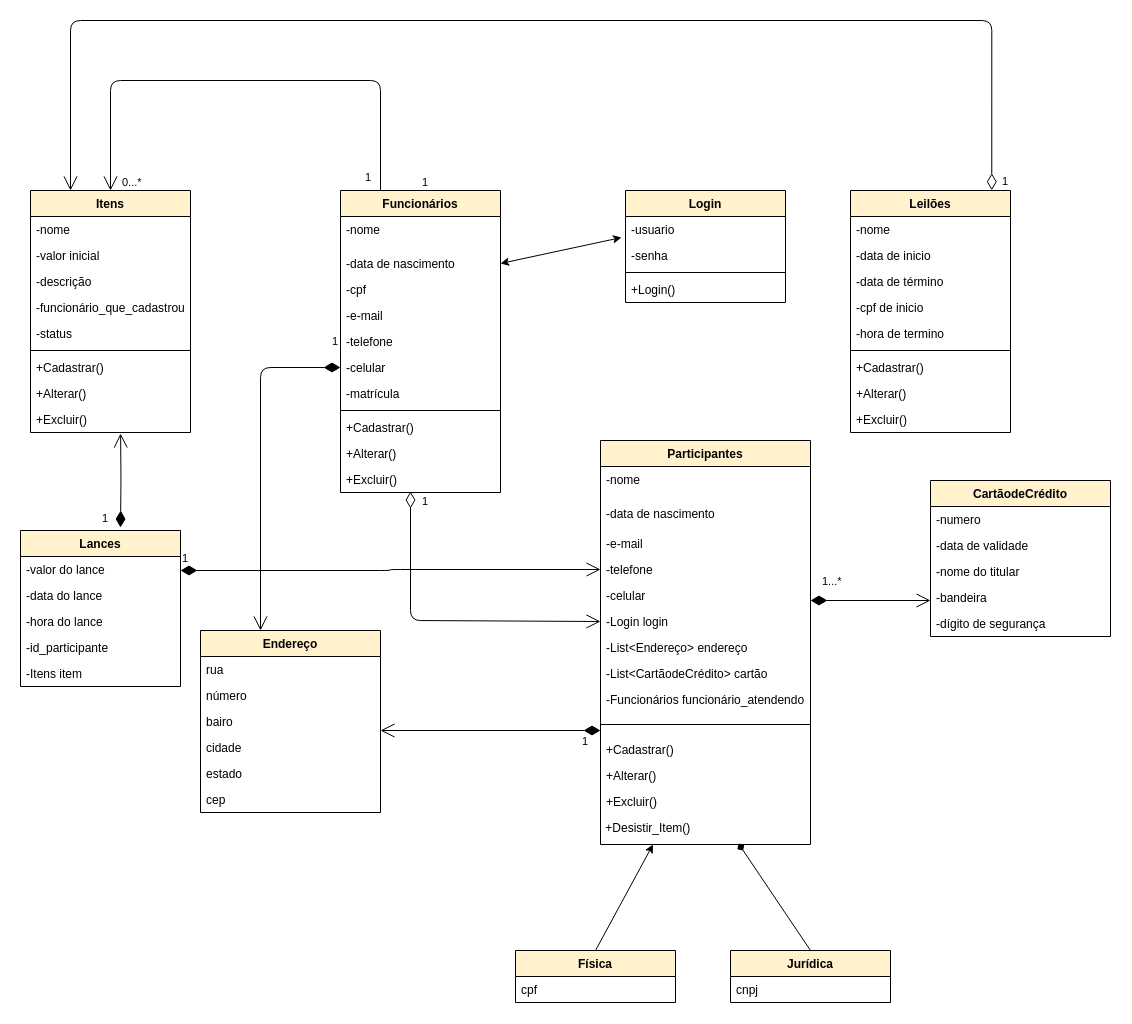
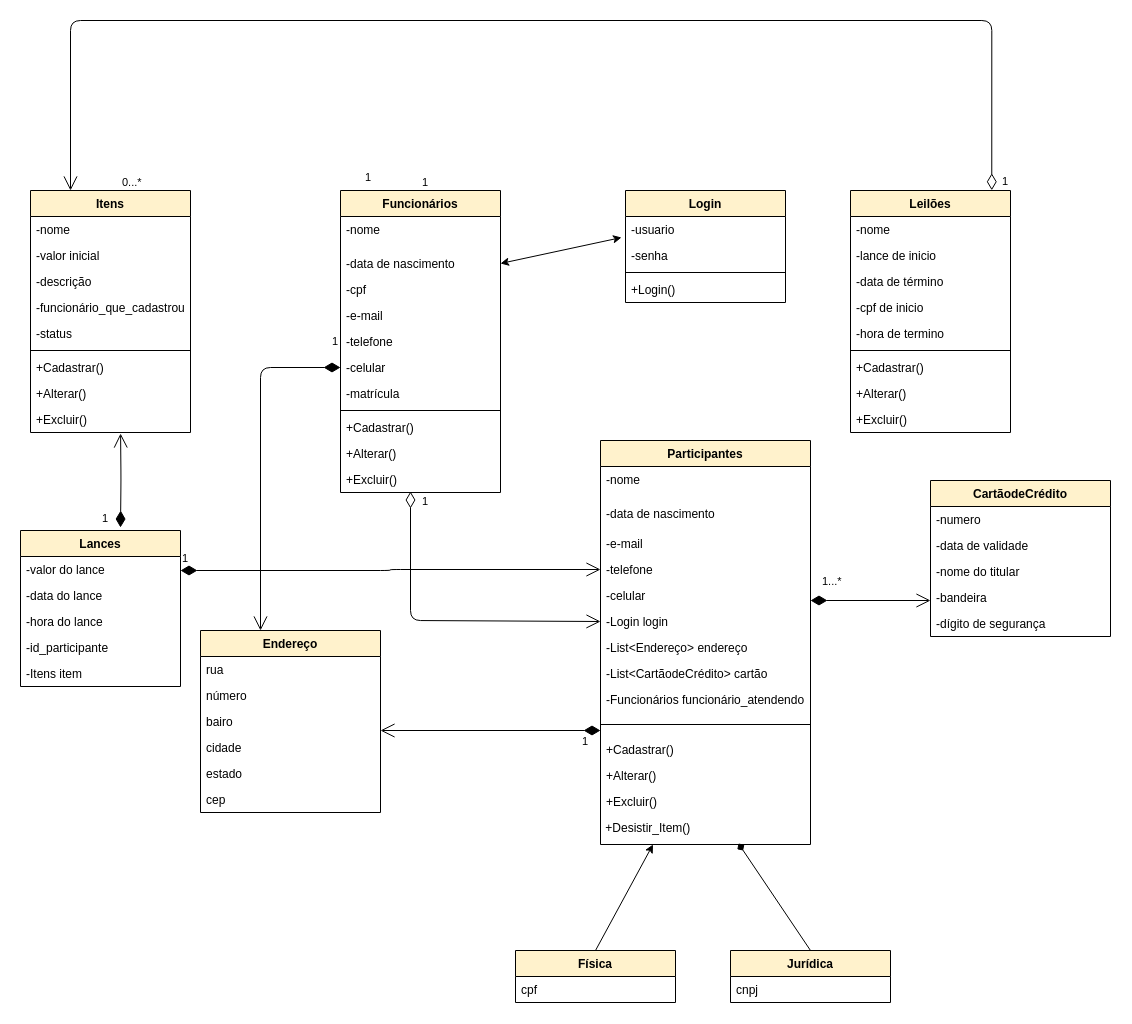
edge "Funcionários" -> "Itens": removed
node "-data de inicio": label "-data de inicio" -> "-lance de inicio"
